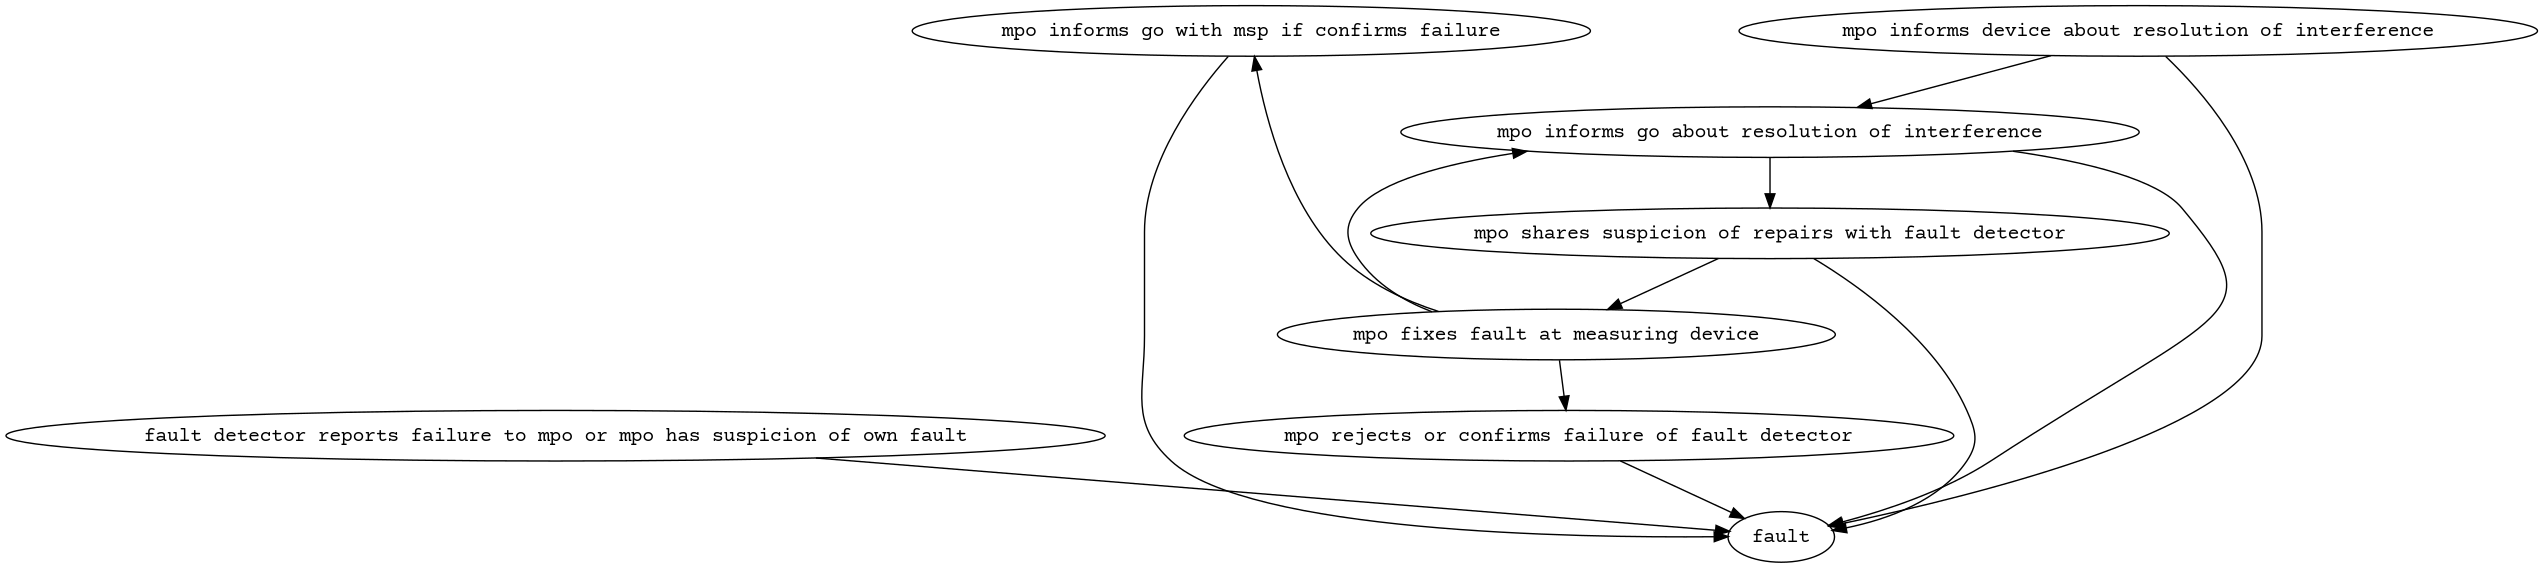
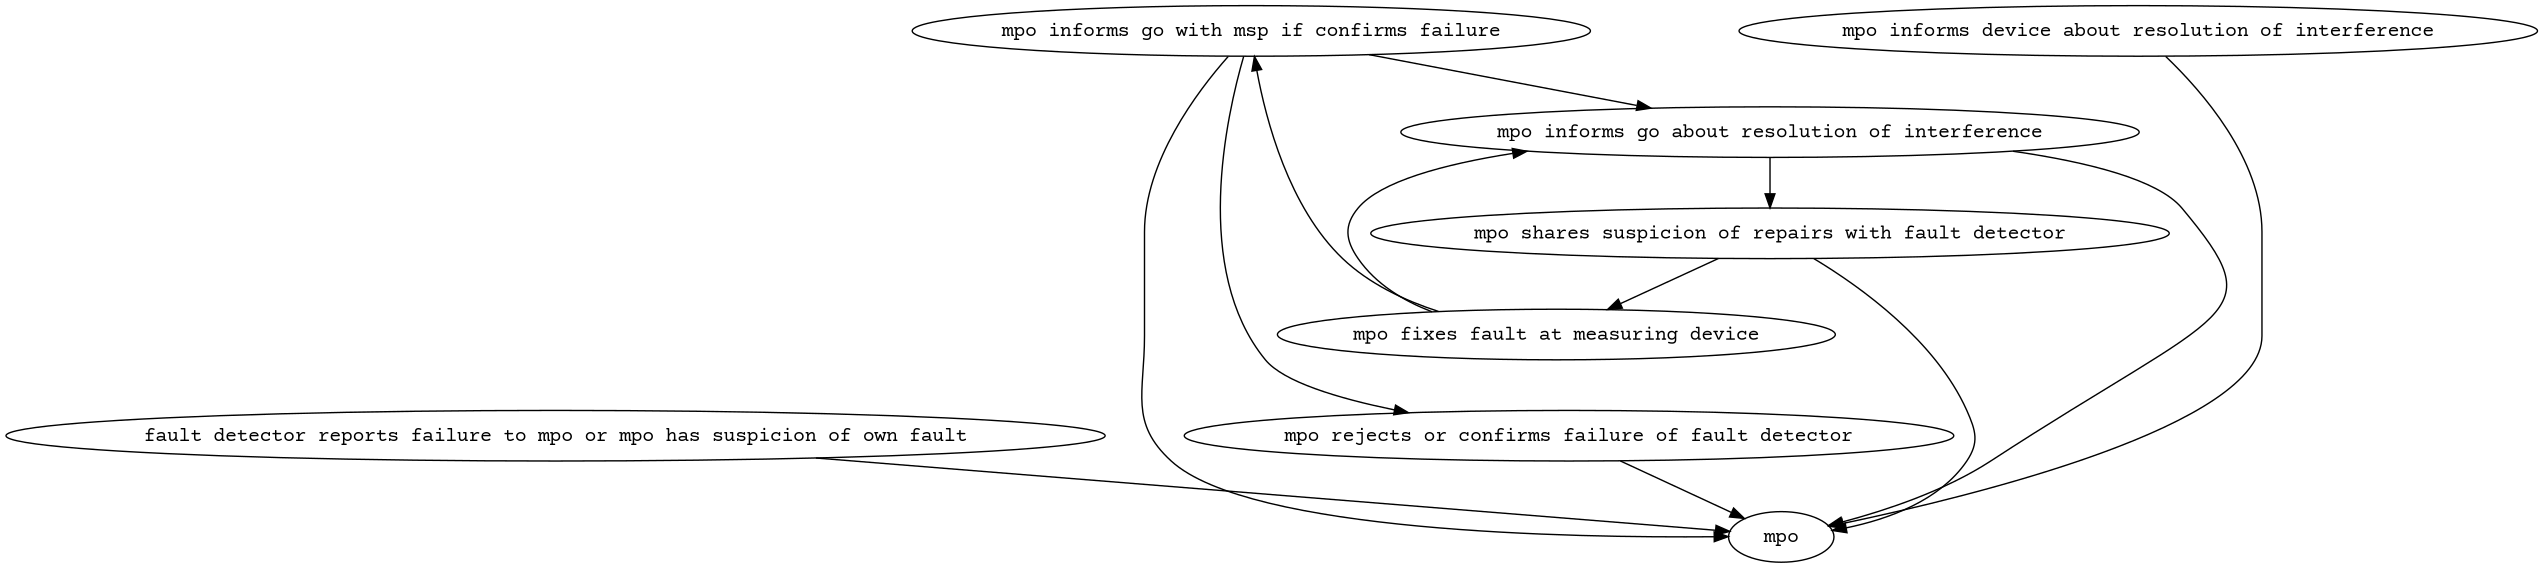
edge "mpo informs device about resolution of interference" -> "mpo informs go about resolution of interference": now "mpo informs go with msp if confirms failure" -> "mpo informs go about resolution of interference"
edge "mpo fixes fault at measuring device" -> "mpo rejects or confirms failure of fault detector": now "mpo informs go with msp if confirms failure" -> "mpo rejects or confirms failure of fault detector"
node "fault": label "fault" -> "mpo"
